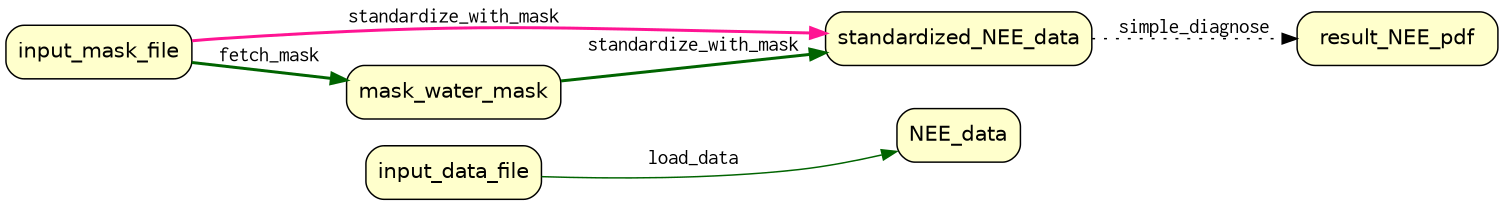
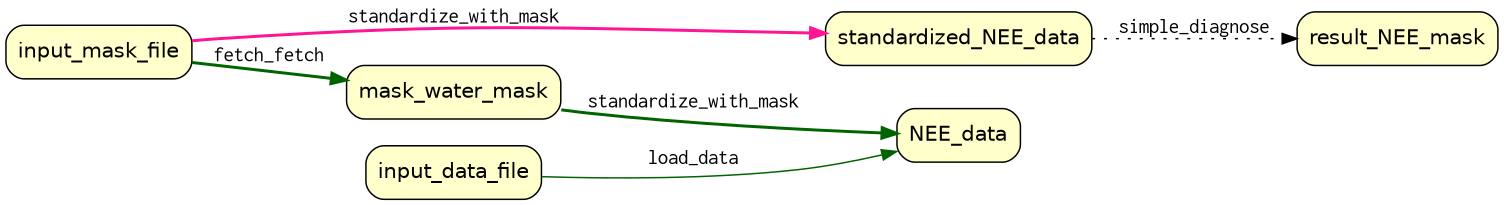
node "result_NEE_pdf": label "result_NEE_pdf" -> "result_NEE_mask"
edge "input_mask_file" -> "mask_water_mask": label "fetch_mask" -> "fetch_fetch"
edge "mask_water_mask" -> "standardized_NEE_data": now "mask_water_mask" -> "NEE_data"
